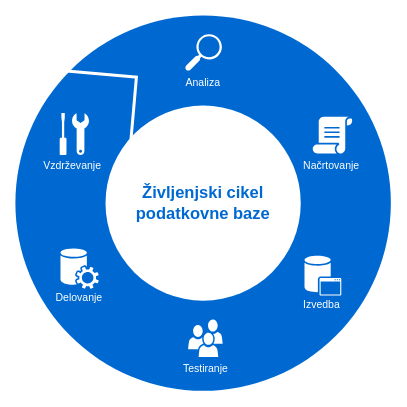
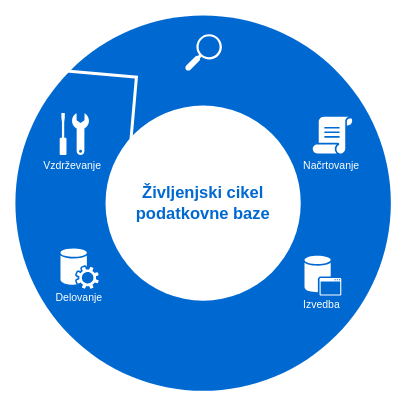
node "Analiza": removed
node "Testiranje": removed
